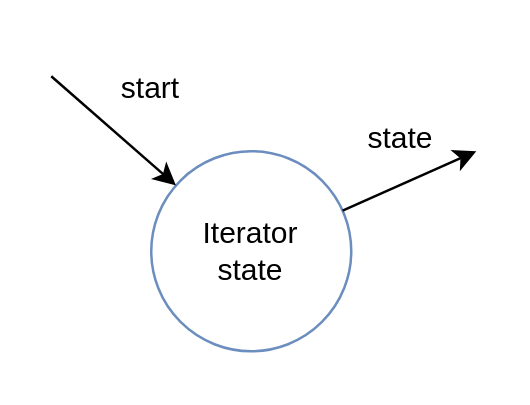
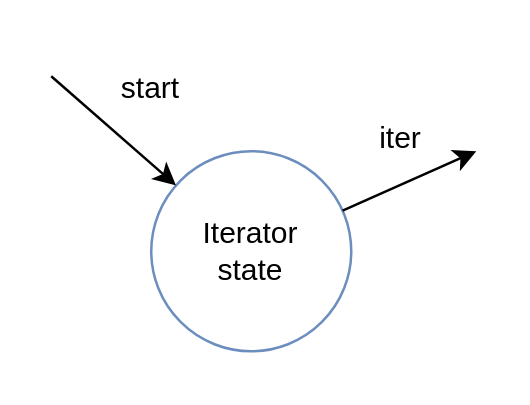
node "state": label "state" -> "iter"
